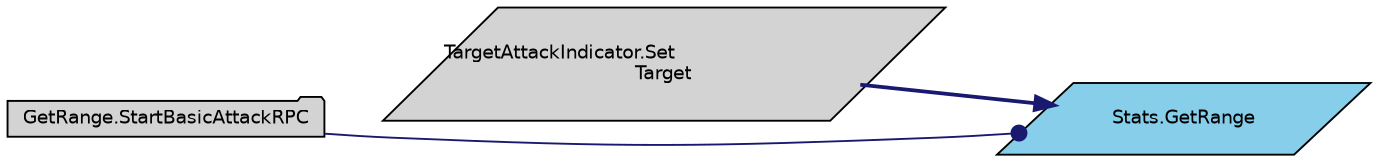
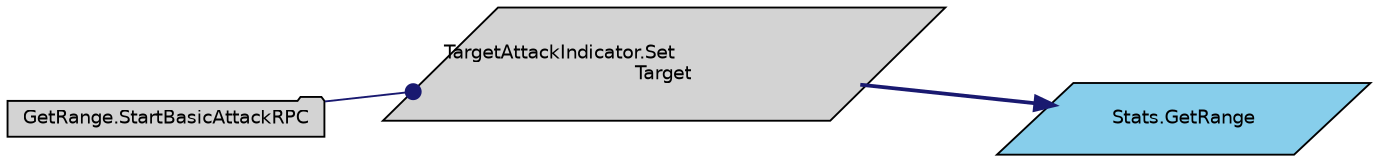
edge "GetRange.StartBasicAttackRPC" -> "Stats.GetRange": now "GetRange.StartBasicAttackRPC" -> "TargetAttackIndicator.Set Target"
